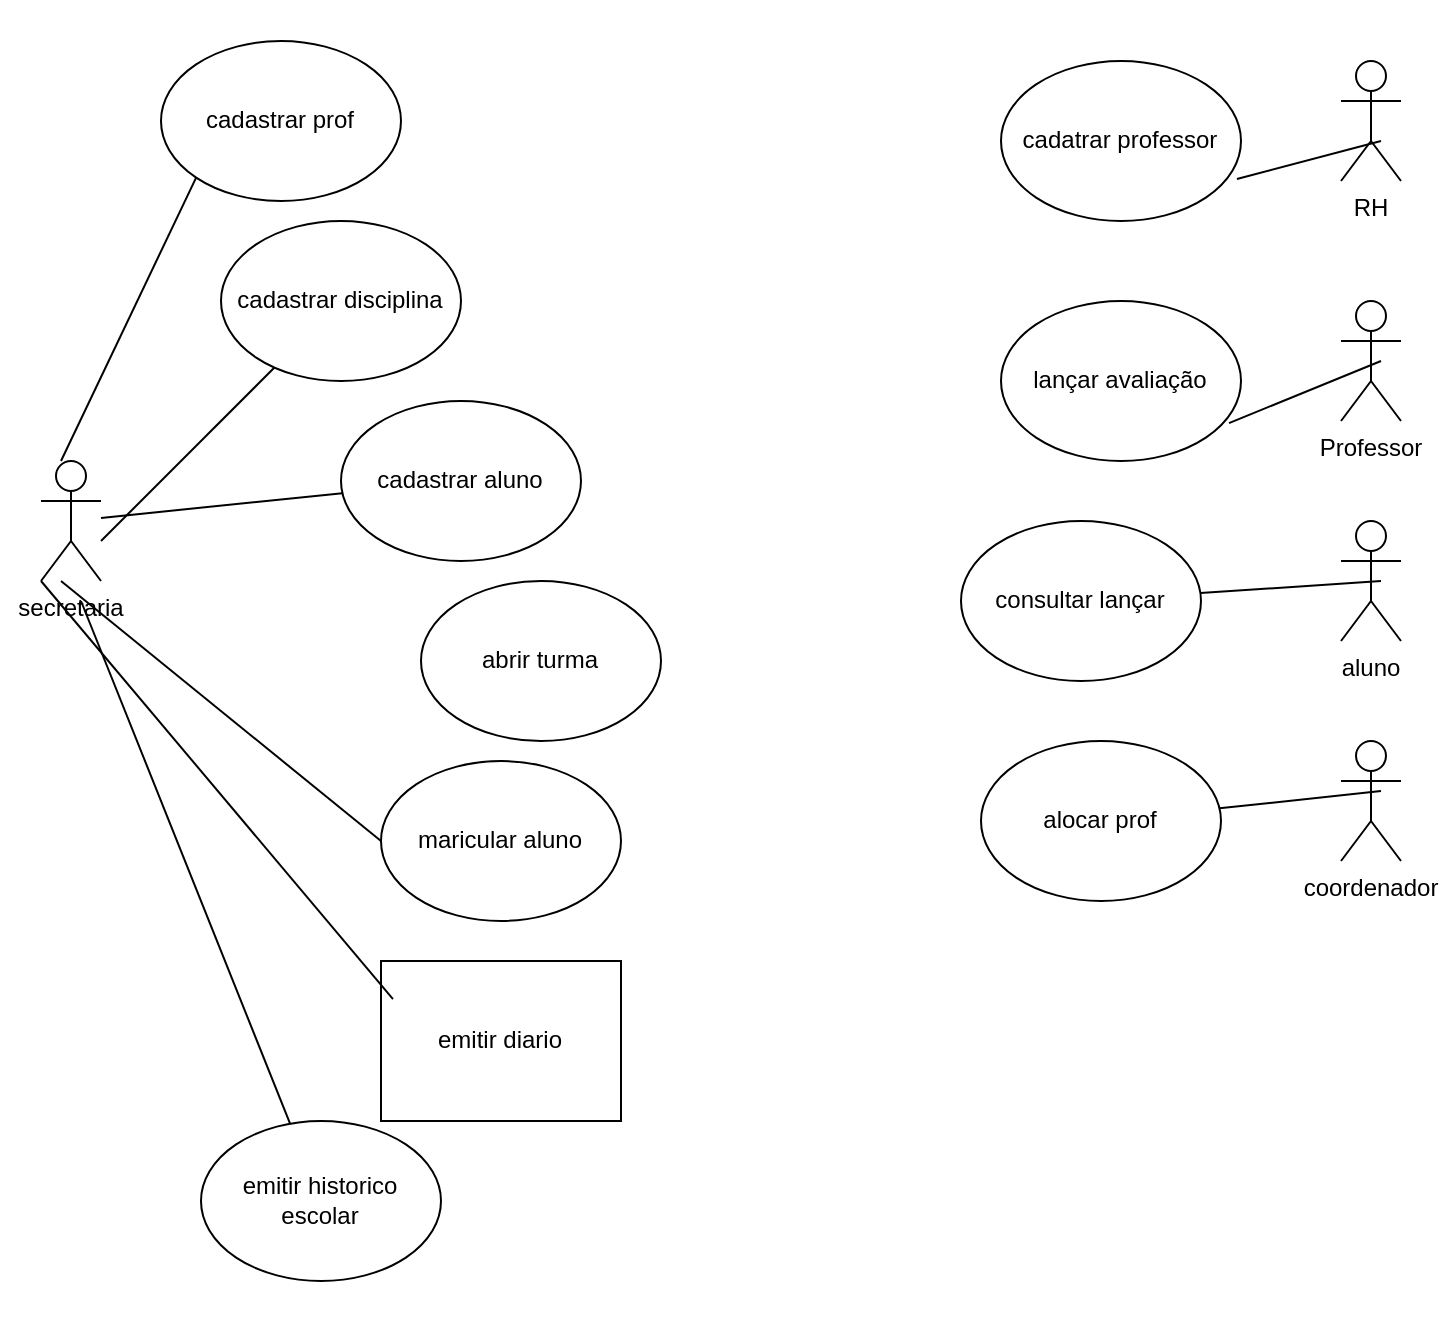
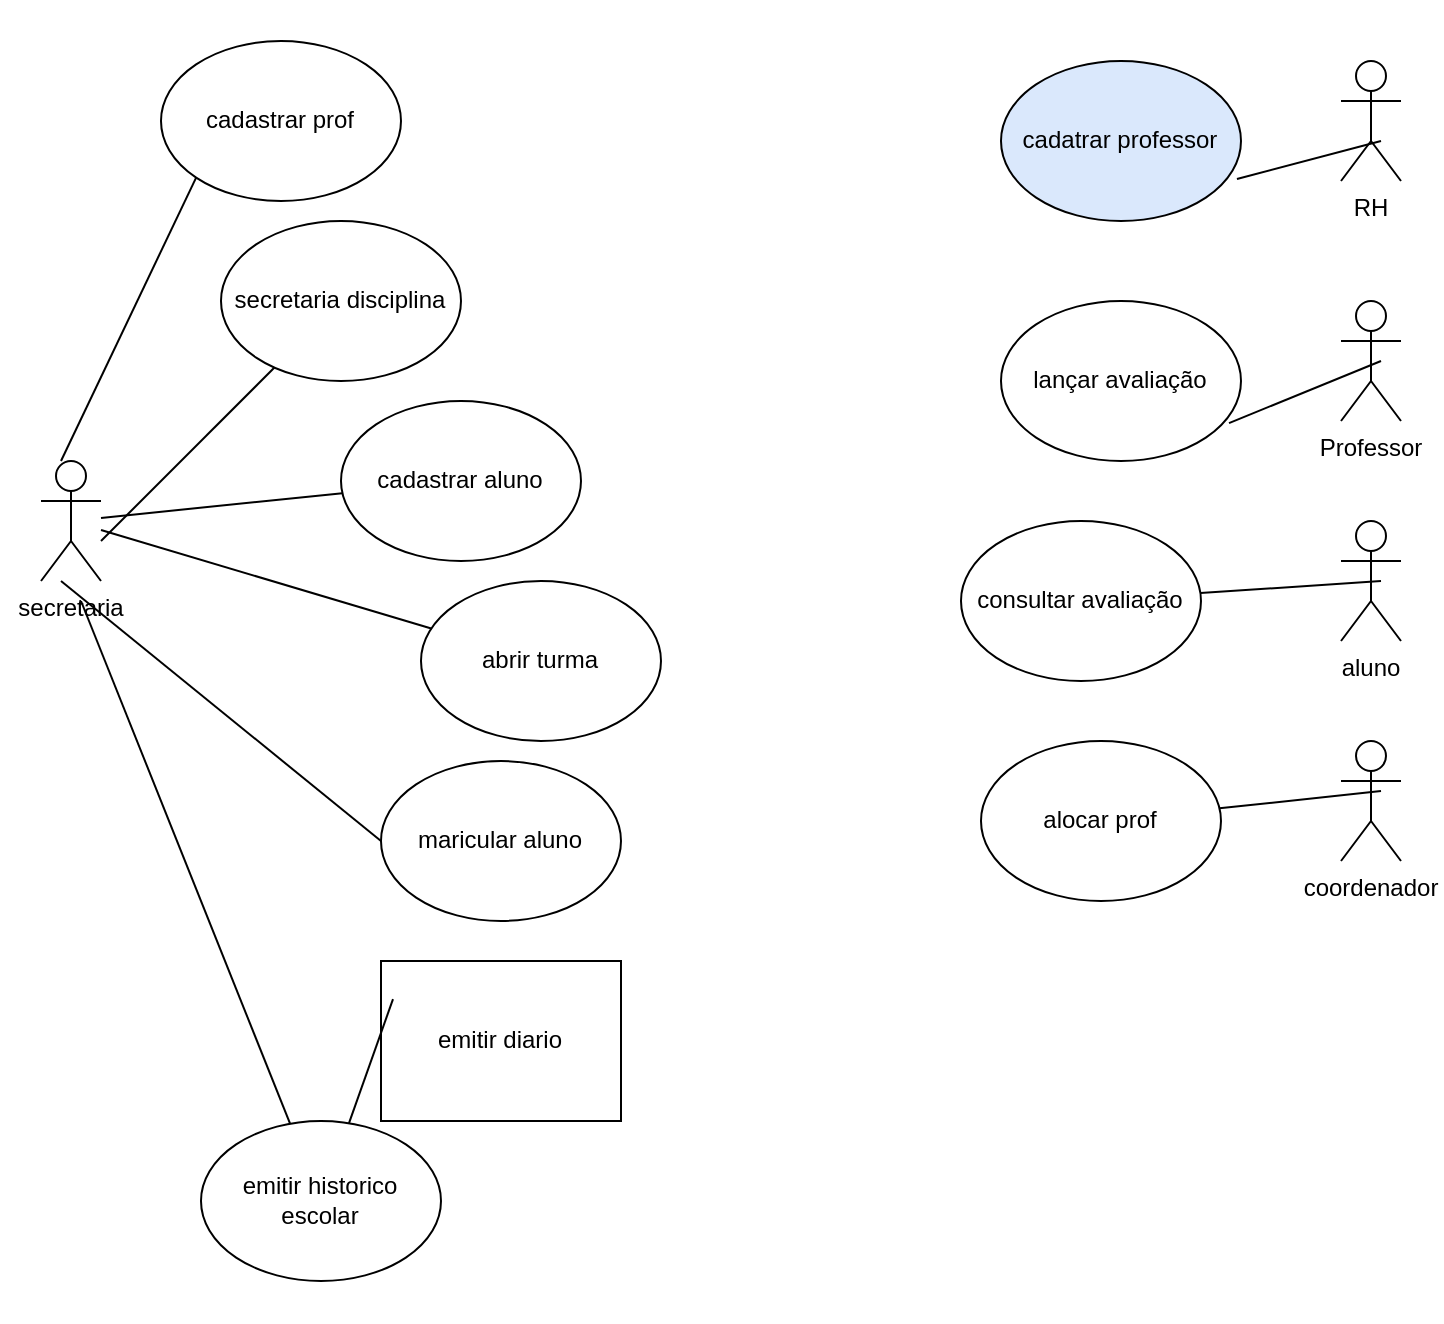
node "cadatrar professor": fillcolor #ffffff -> #dae8fc
node "cadastrar disciplina": label "cadastrar disciplina" -> "secretaria disciplina"
edge "secretaria" -- "abrir turma": added
node "consultar lançar": label "consultar lançar" -> "consultar avaliação"
edge "secretaria" -- "emitir diario": now "emitir historico escolar" -- "emitir diario"
